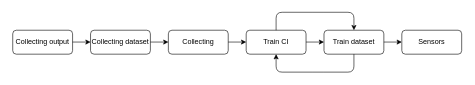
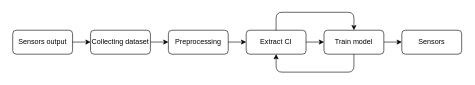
node "Collecting output": label "Collecting output" -> "Sensors output"
node "Collecting": label "Collecting" -> "Preprocessing"
node "Train CI": label "Train CI" -> "Extract CI"
node "Train dataset": label "Train dataset" -> "Train model"
